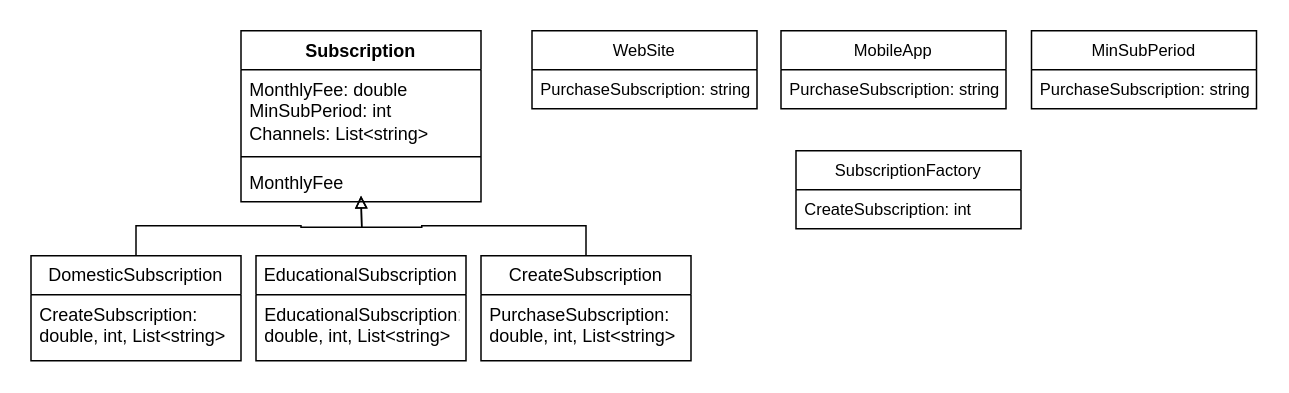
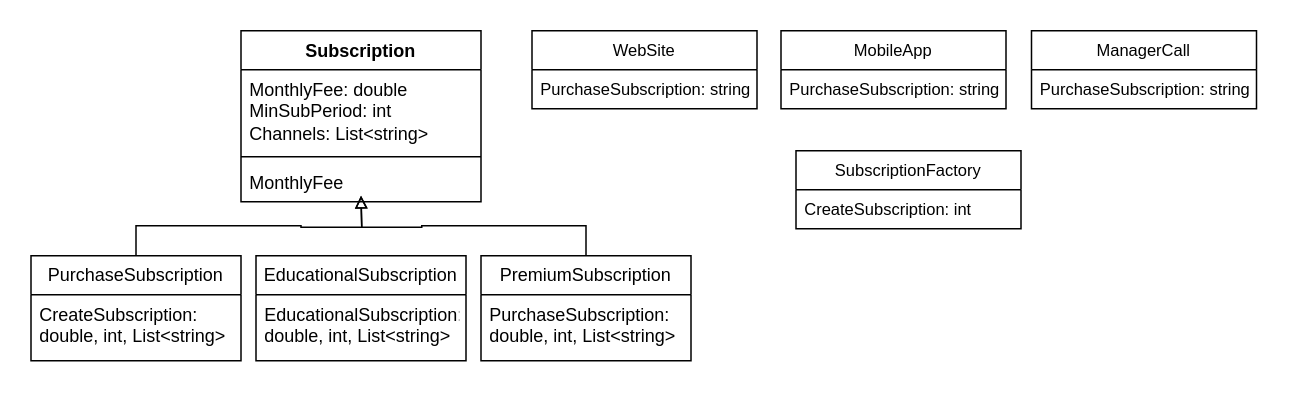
node "MinSubPeriod": label "MinSubPeriod" -> "ManagerCall"
node "DomesticSubscription": label "DomesticSubscription" -> "PurchaseSubscription"
node "CreateSubscription": label "CreateSubscription" -> "PremiumSubscription"
